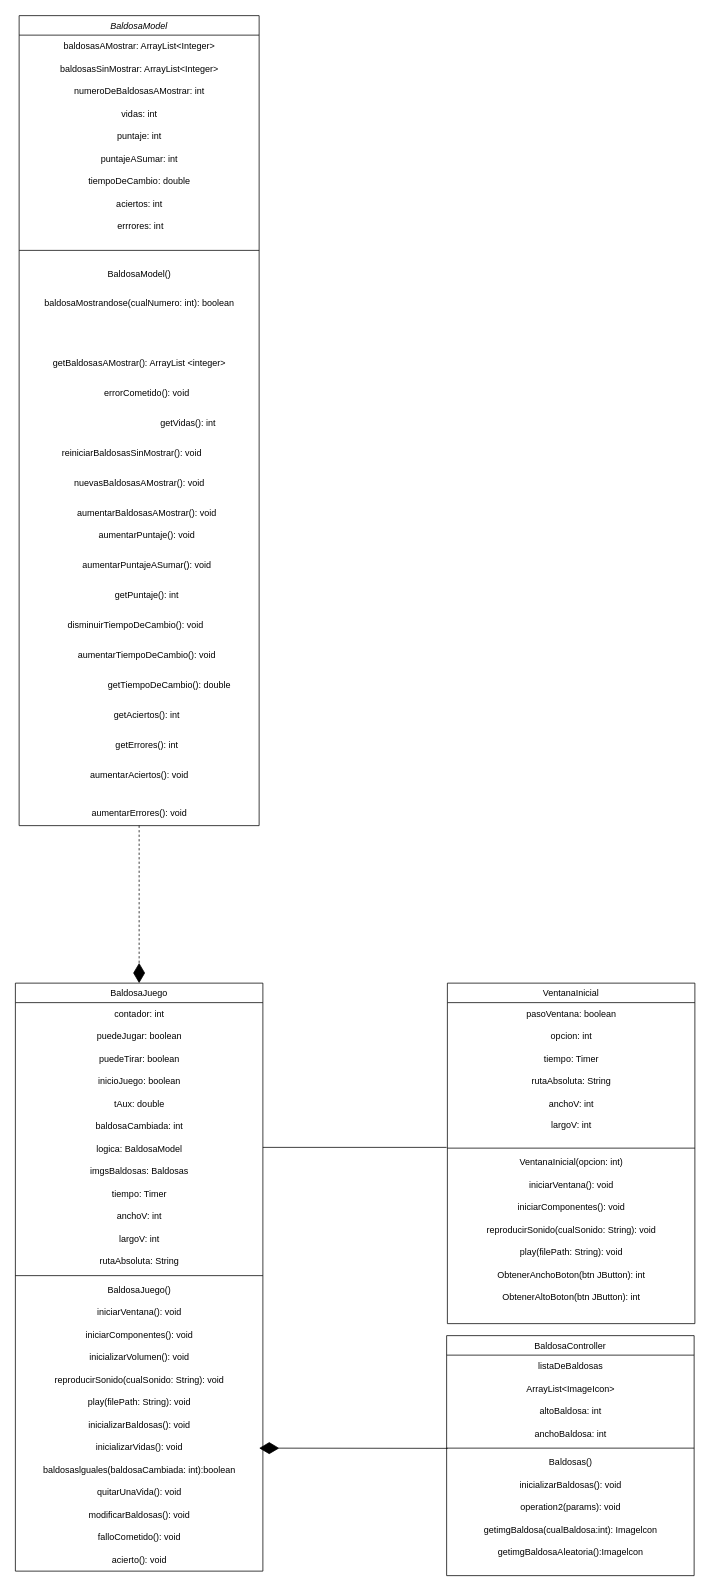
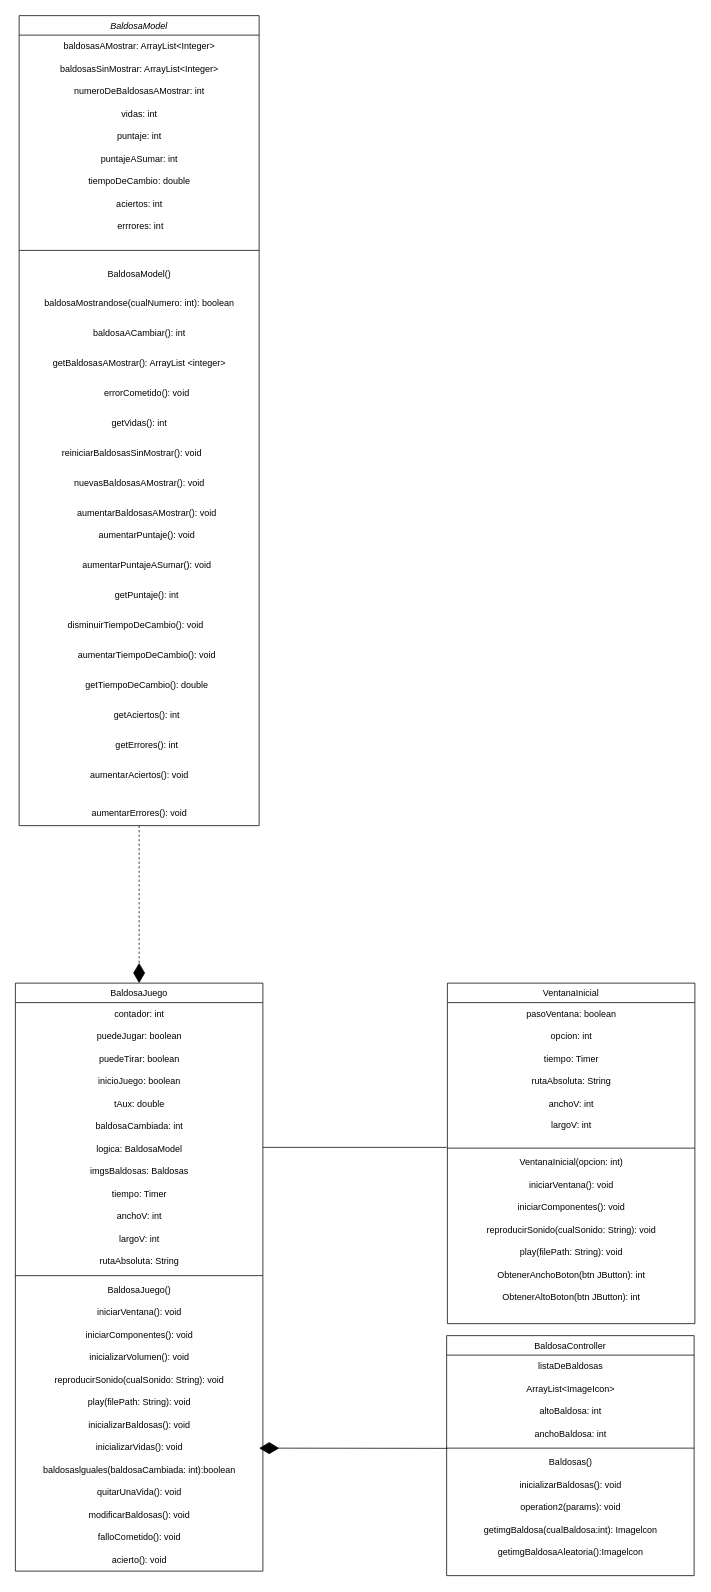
node "baldosaACambiar(): int": added
node "getVidas(): int": moved (188, 423) -> (139, 423)
node "getTiempoDeCambio(): double": moved (169, 685) -> (147, 685)
